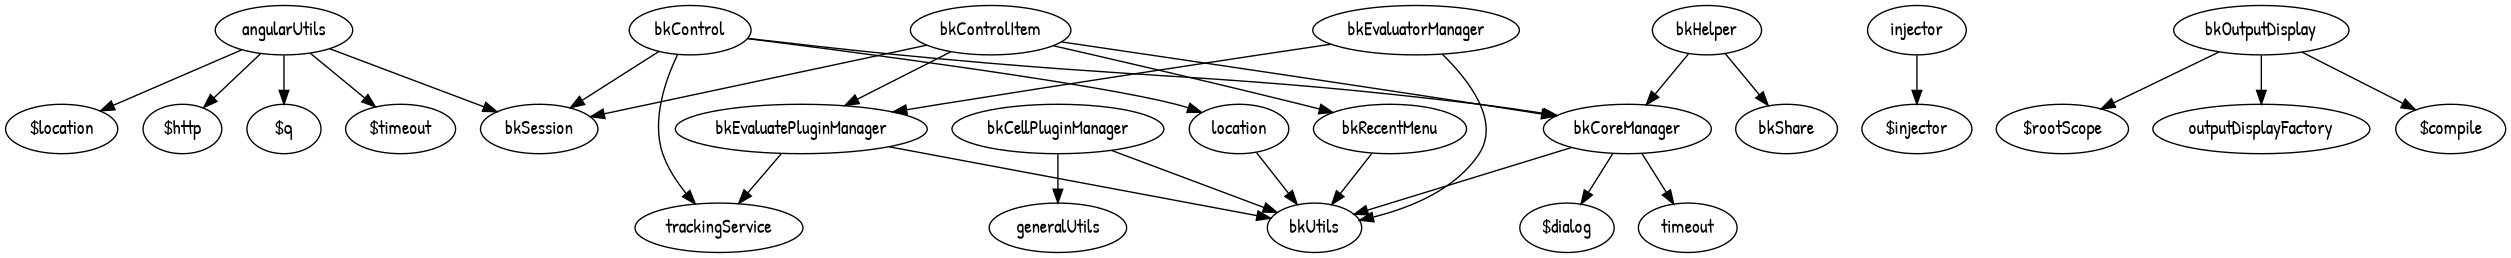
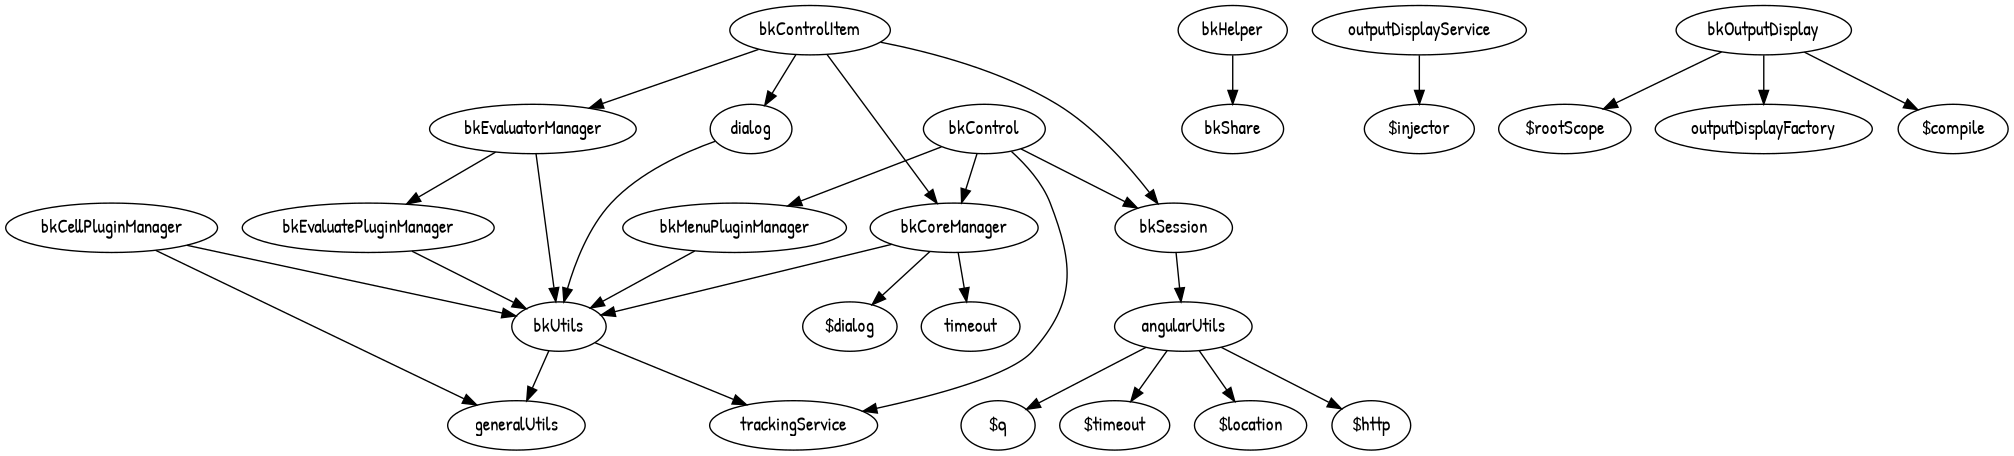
node "injector": label "injector" -> "outputDisplayService"
edge "bkHelper" -> "bkCoreManager": removed
edge "bkControlItem" -> "bkEvaluatePluginManager": now "bkControlItem" -> "bkEvaluatorManager"
edge "angularUtils" -> "bkSession": reversed
node "location": label "location" -> "bkMenuPluginManager"
node "bkRecentMenu": label "bkRecentMenu" -> "dialog"
edge "bkEvaluatePluginManager" -> "trackingService": now "bkUtils" -> "trackingService"
edge "bkUtils" -> "generalUtils": added
